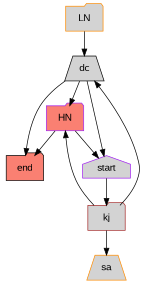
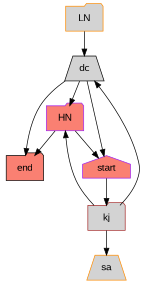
node "start": fillcolor lightgrey -> salmon
